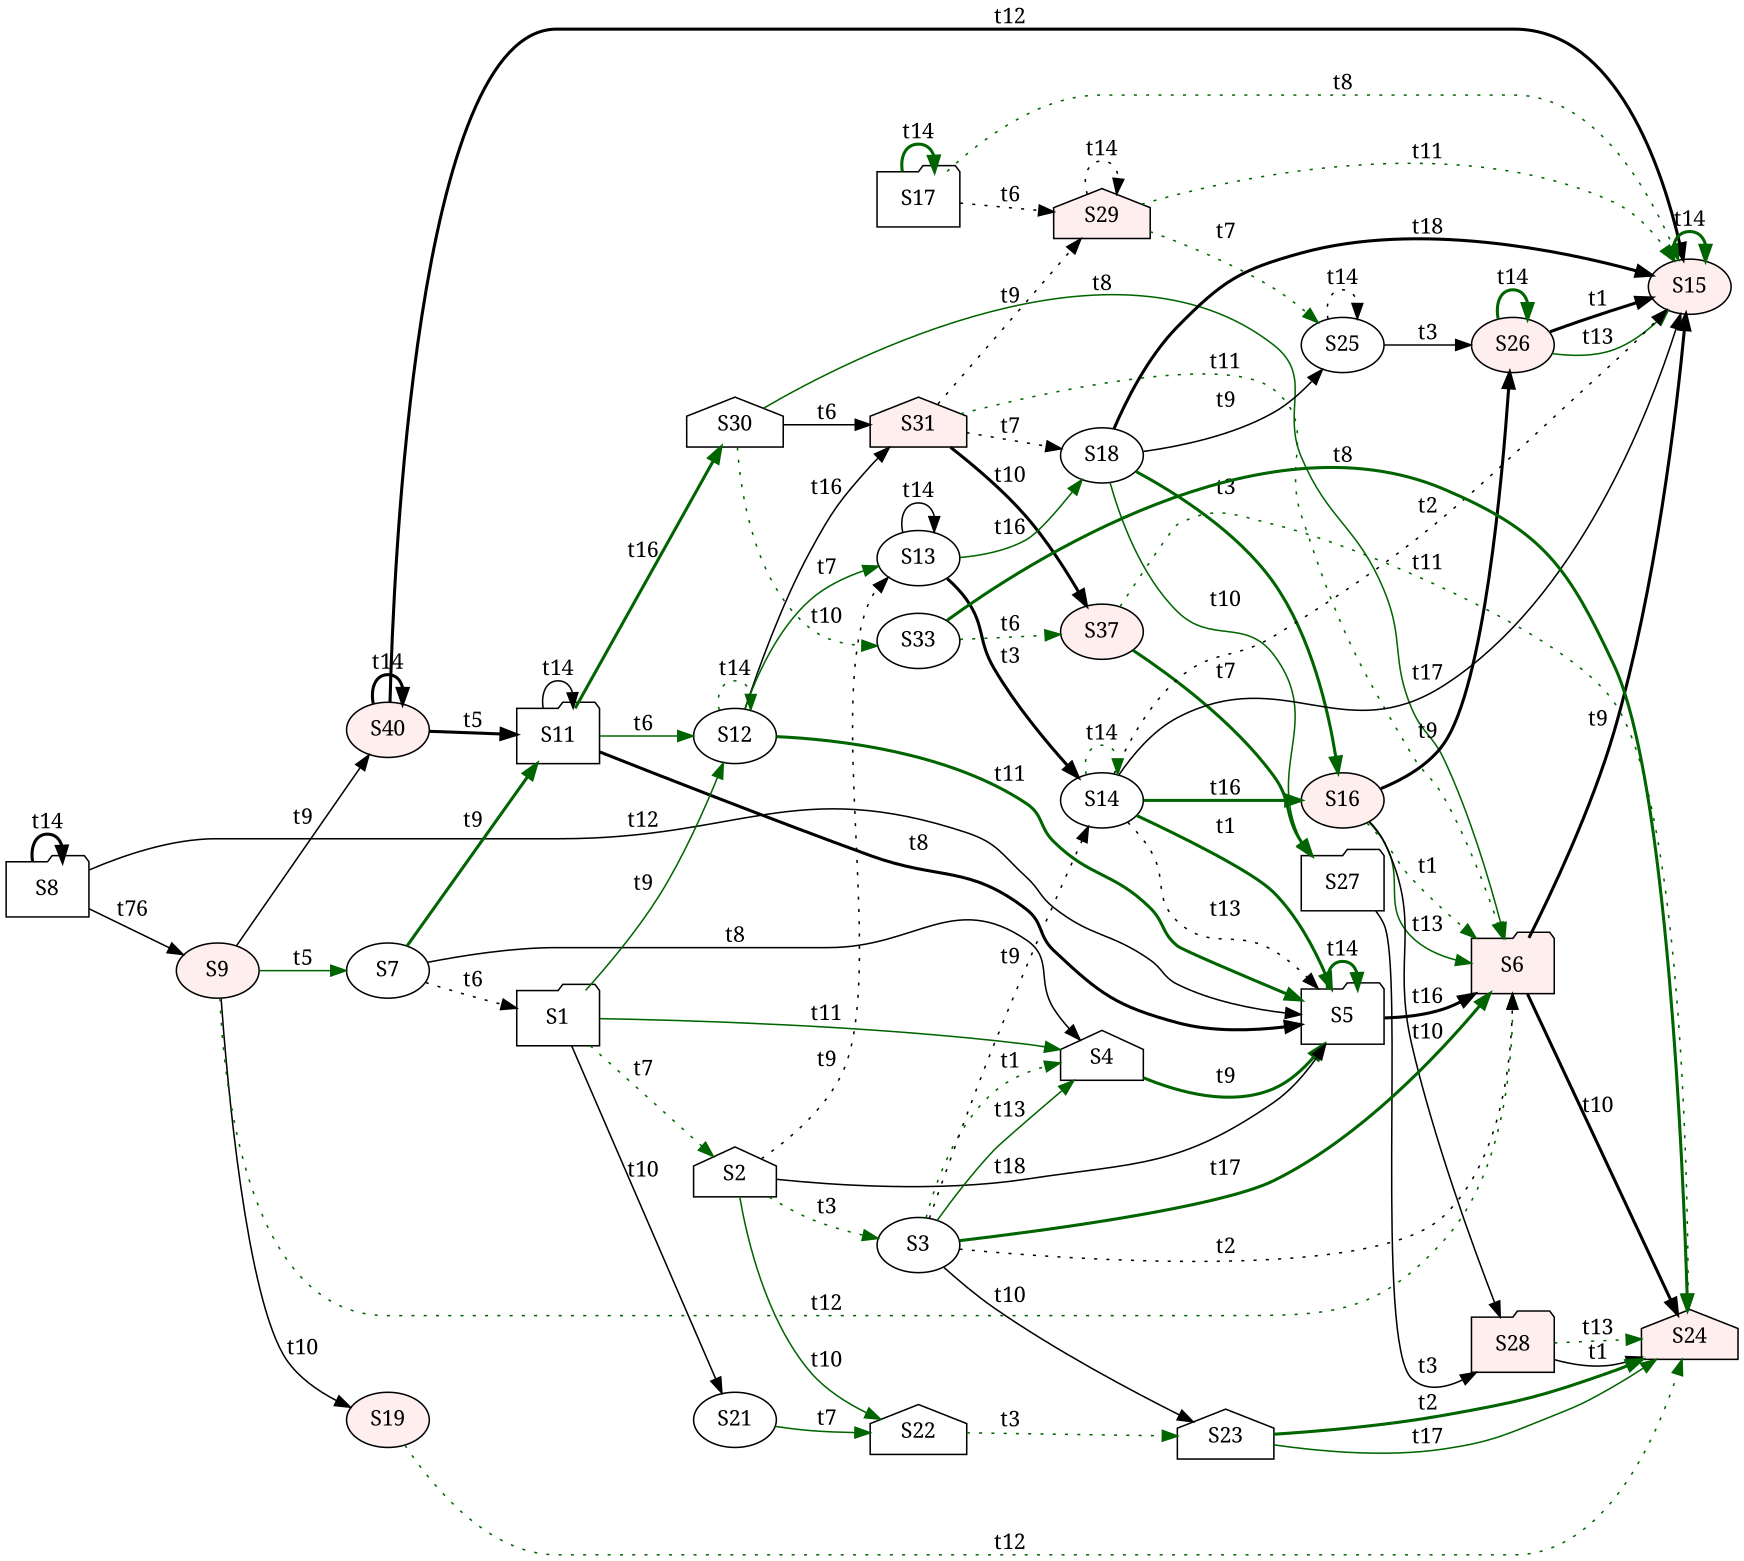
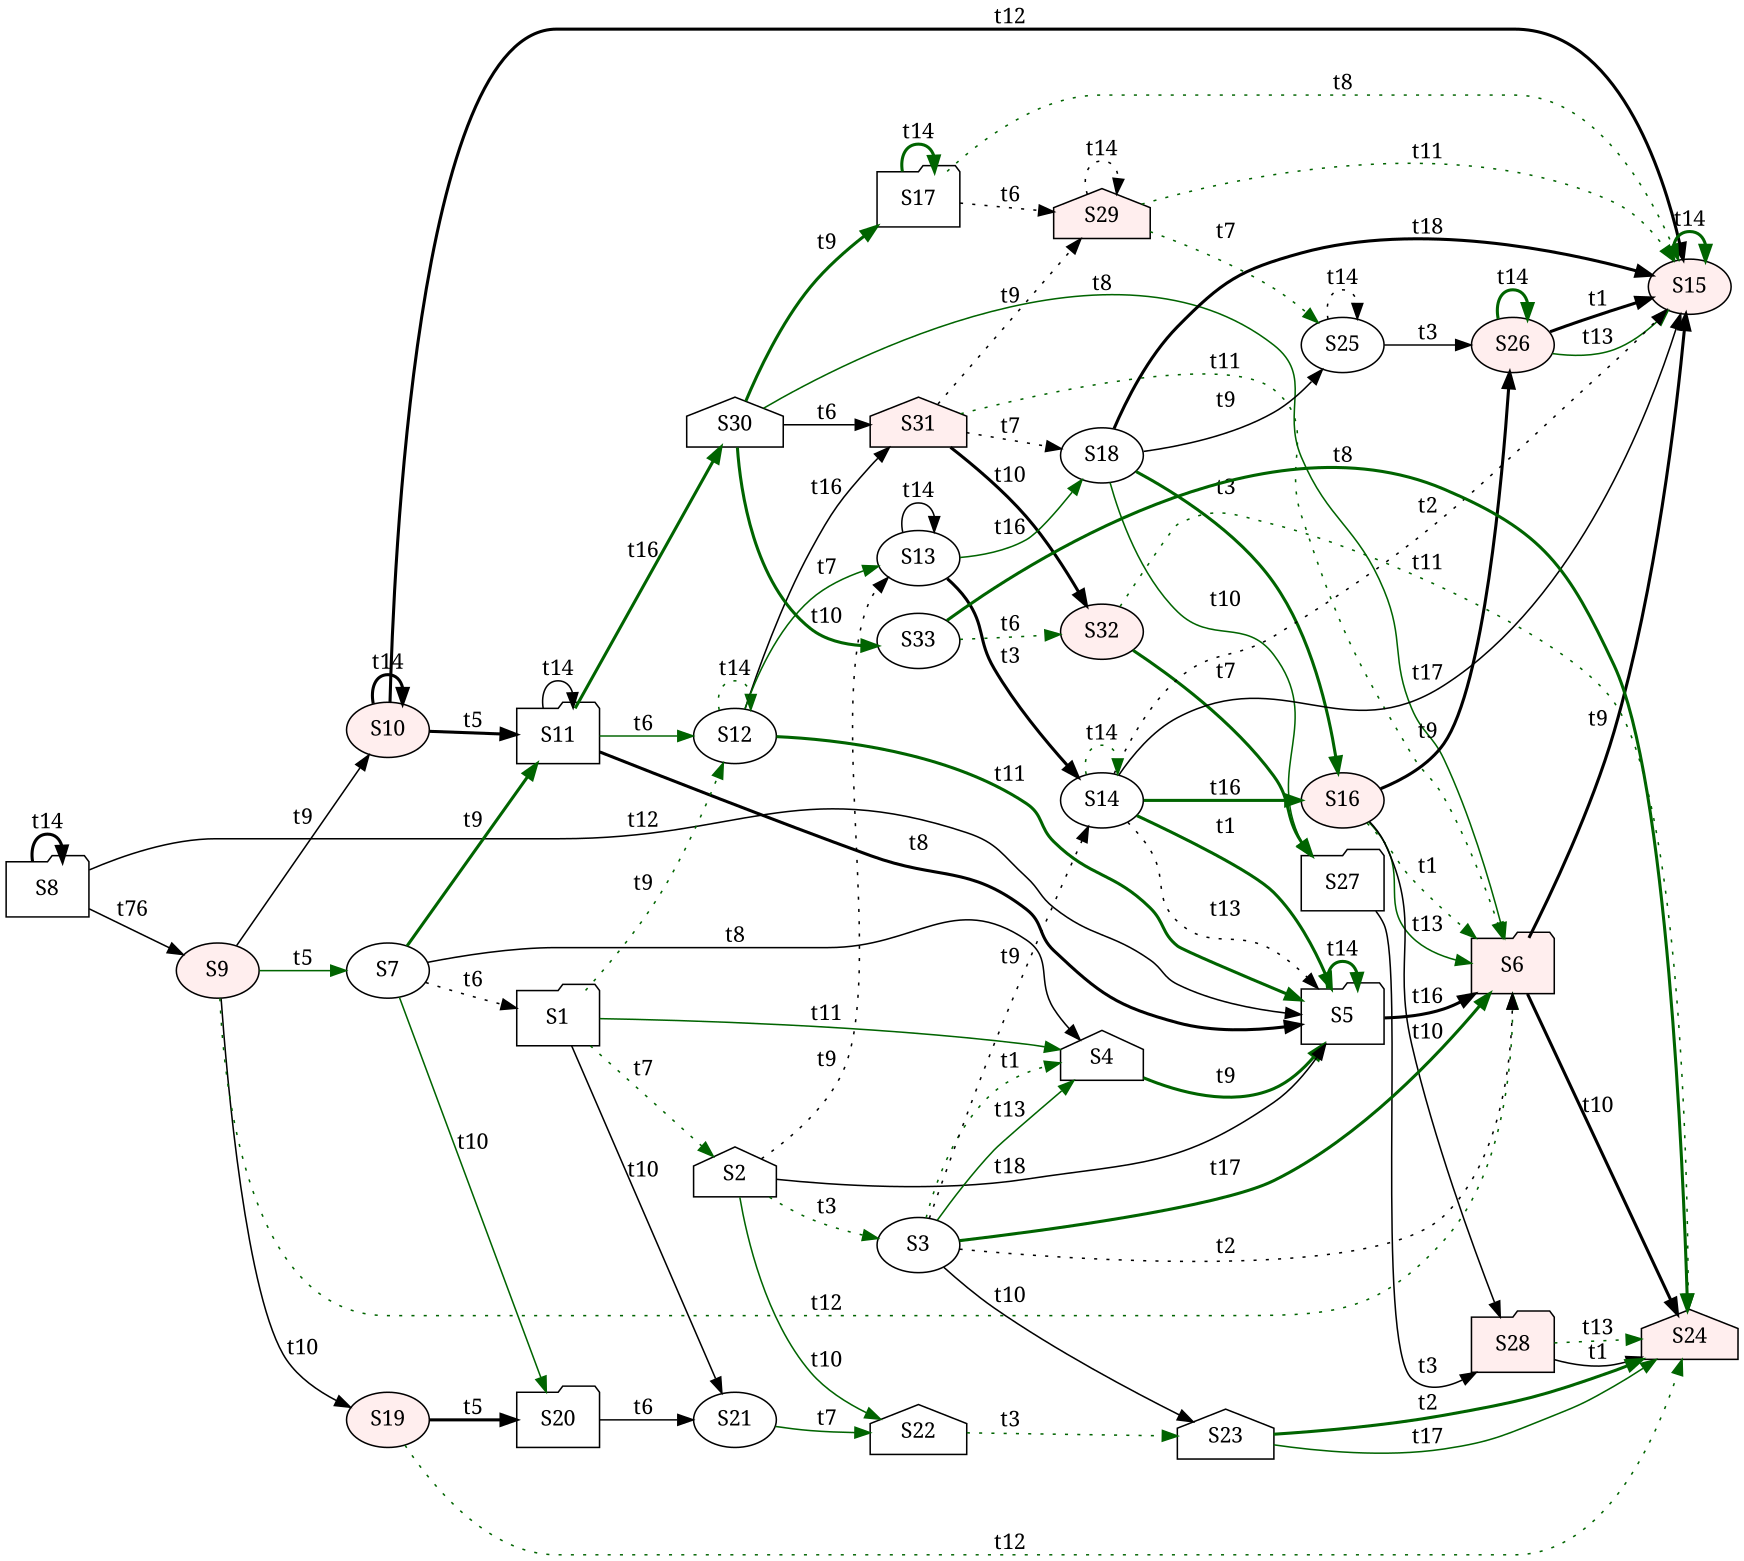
edge "S30" -> "S17": added, label "t9"
edge "S30" -> "S33": style dotted -> bold
node "S37": label "S37" -> "S32"
node "S40": label "S40" -> "S10"
edge "S1" -> "S12": style solid -> dotted
node "S20": added
